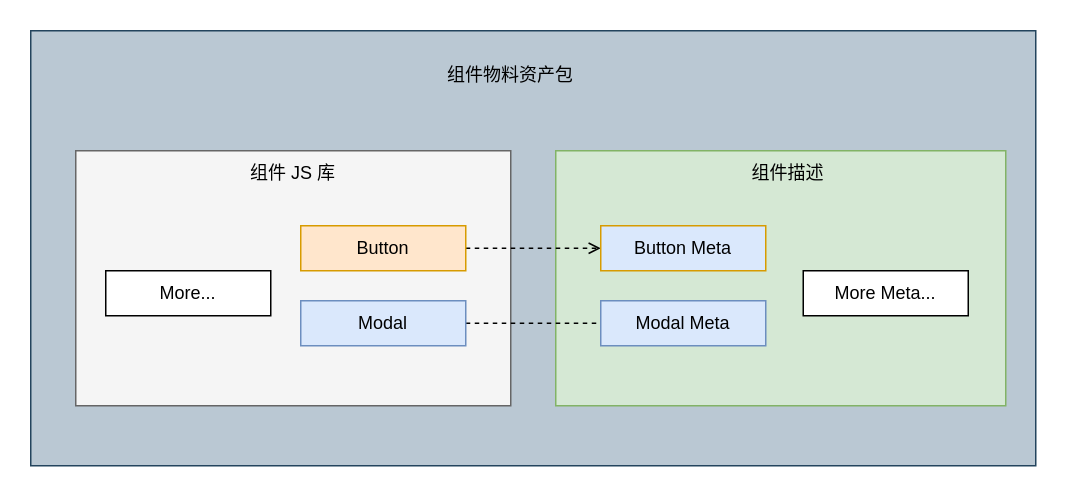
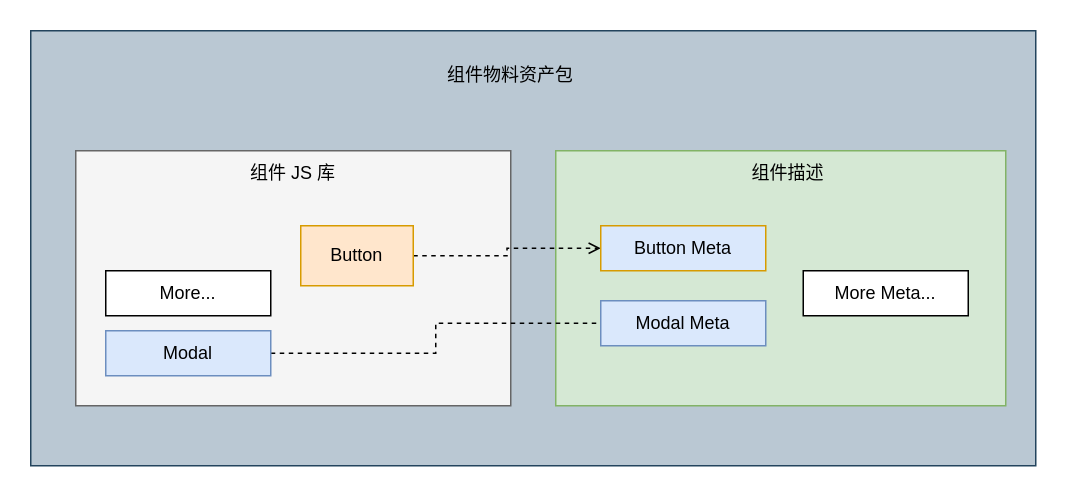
node "Button": size 165x45 -> 113x60
node "Modal": moved (383, 323) -> (188, 353)
